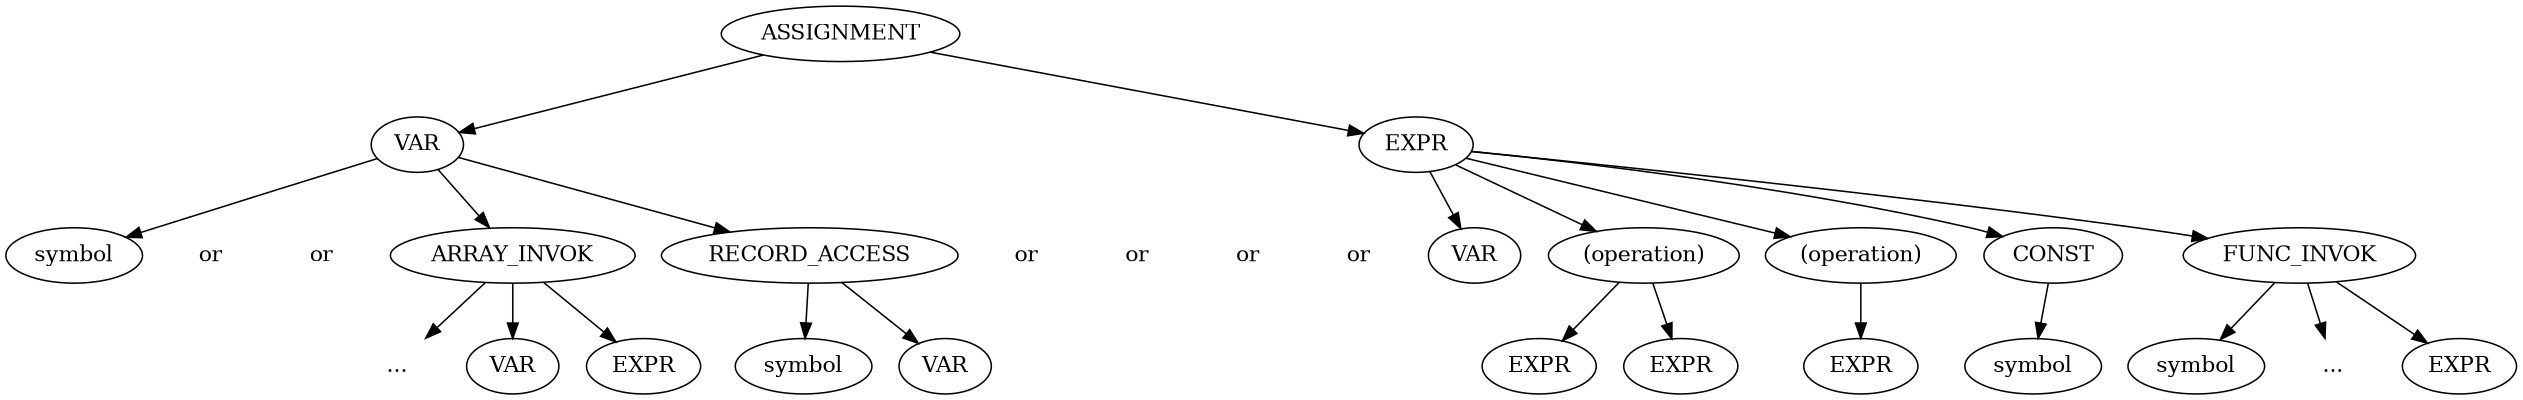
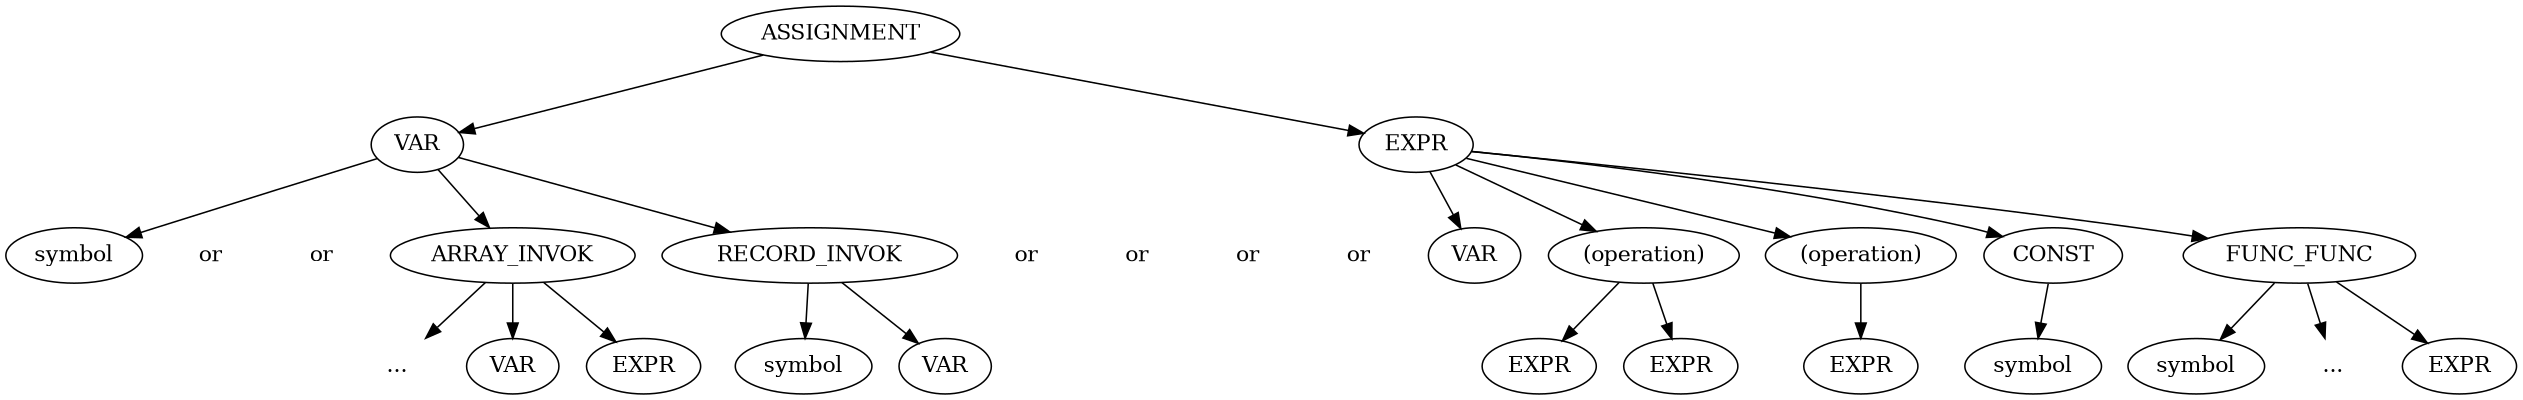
node "RECORD_ACCESS": label "RECORD_ACCESS" -> "RECORD_INVOK"
node "FUNC_INVOK": label "FUNC_INVOK" -> "FUNC_FUNC"
